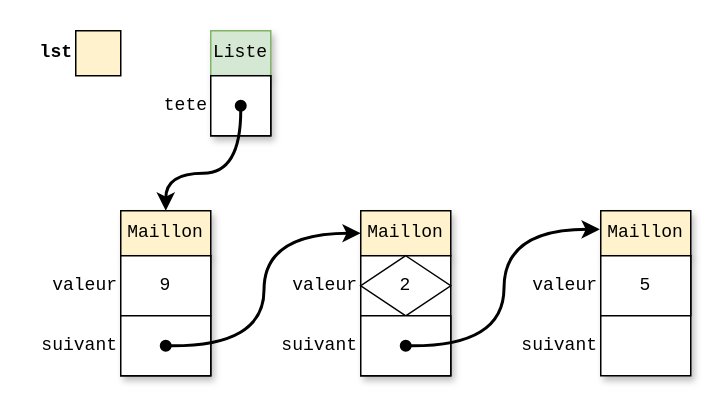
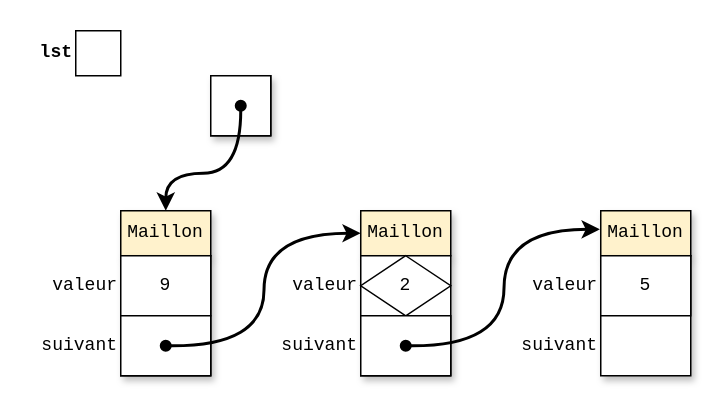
node "lst": fillcolor #fff2cc -> #ffffff
node "Liste": removed
node "tete": removed
